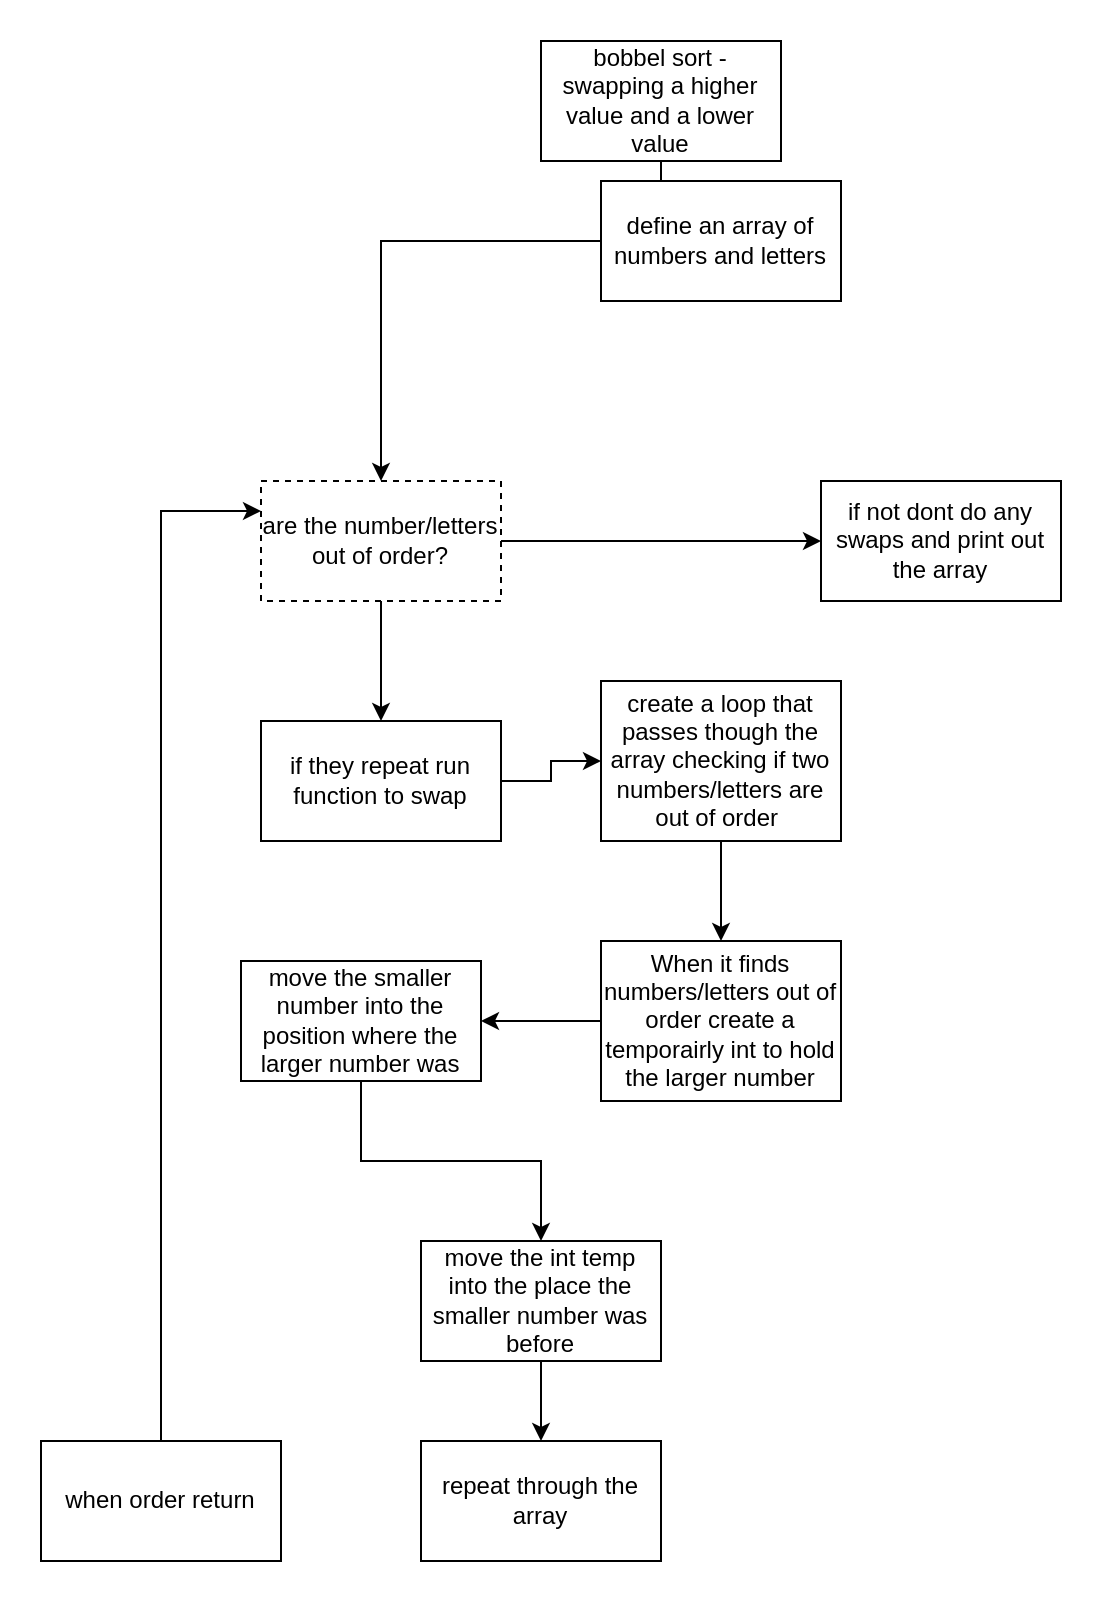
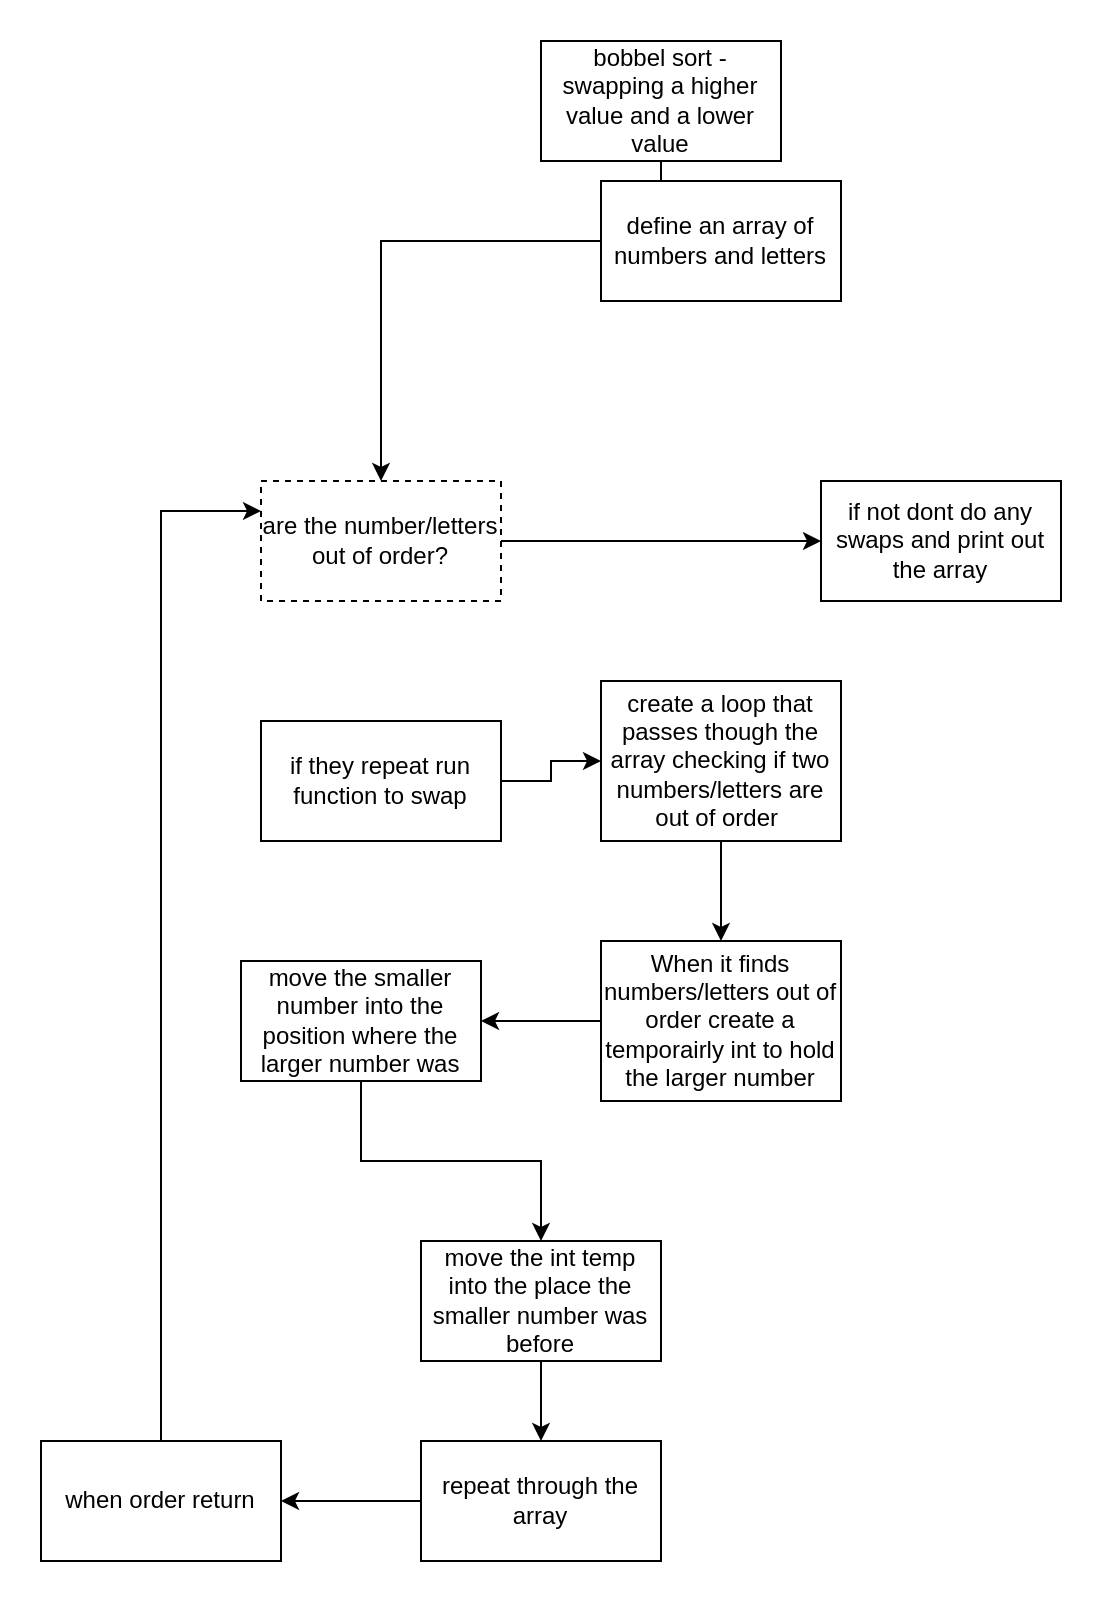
edge "are the number/letters out of order?" -> "if they repeat run function to swap": removed
edge "repeat through the array" -> "when order return": added
